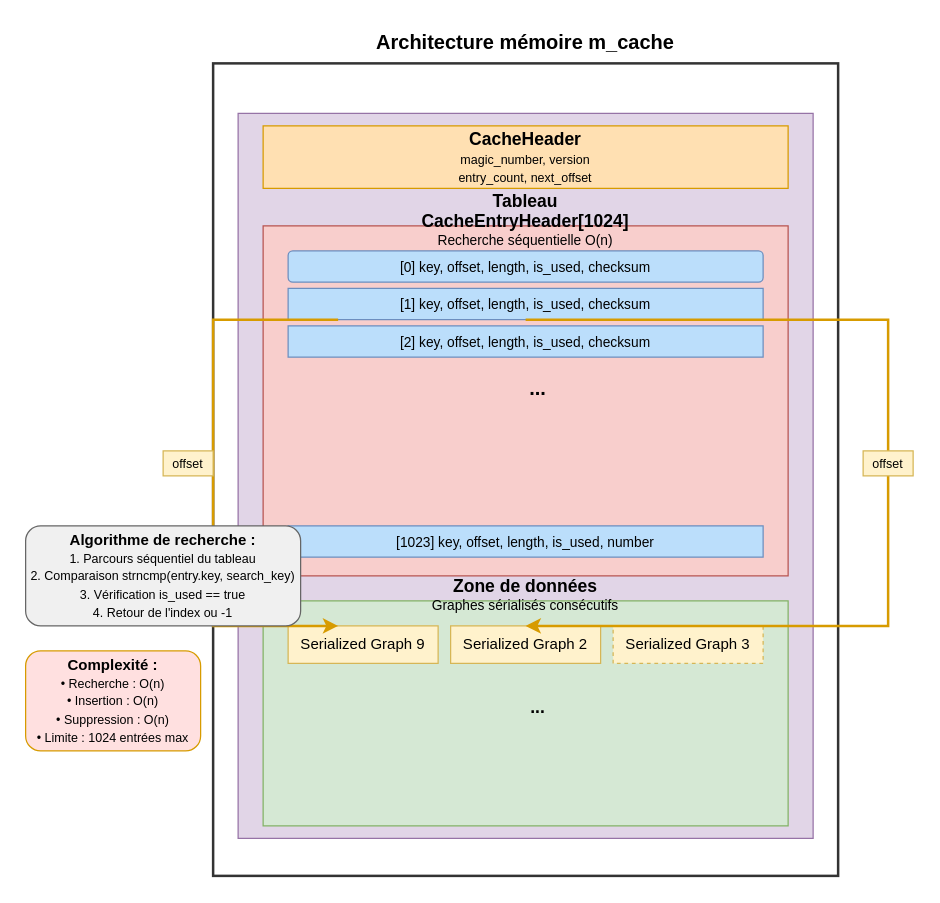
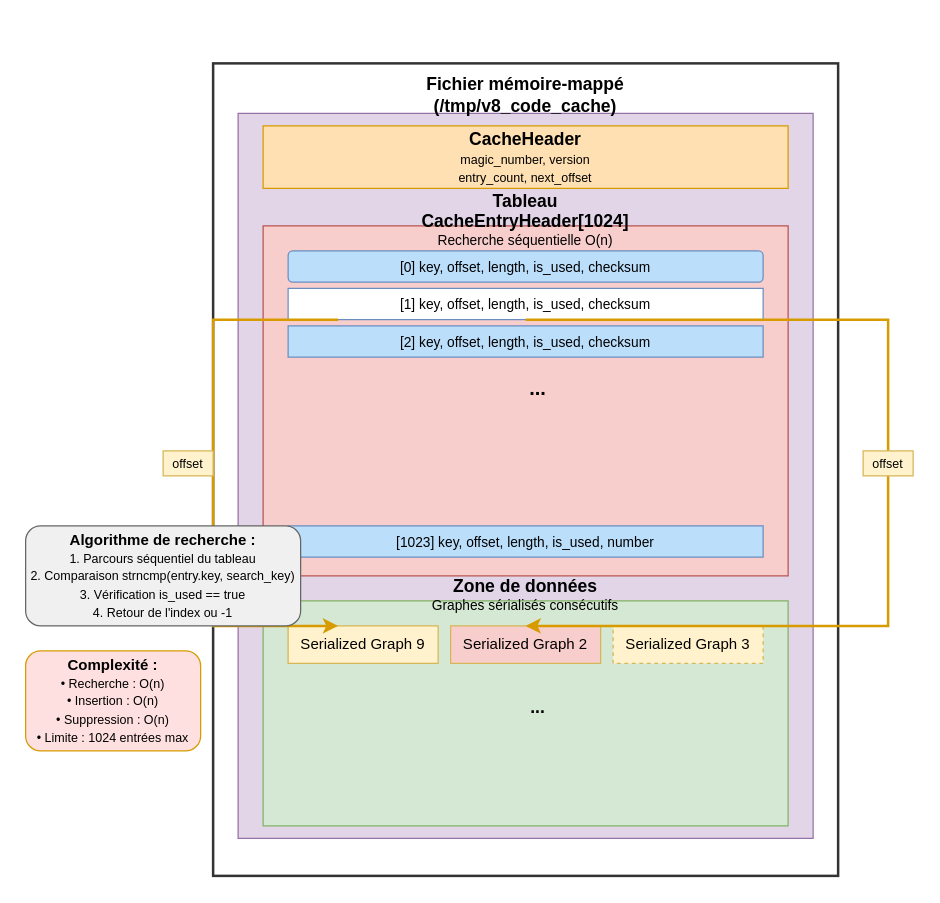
node "Architecture mémoire m_cache": removed
node "Fichier mémoire-mappé (/tmp/v8_code_cache)": added
node "[1] key, offset, length, is_used, checksum": fillcolor #bbdefb -> #ffffff
node "Serialized Graph 2": fillcolor #fff2cc -> #f8cecc
